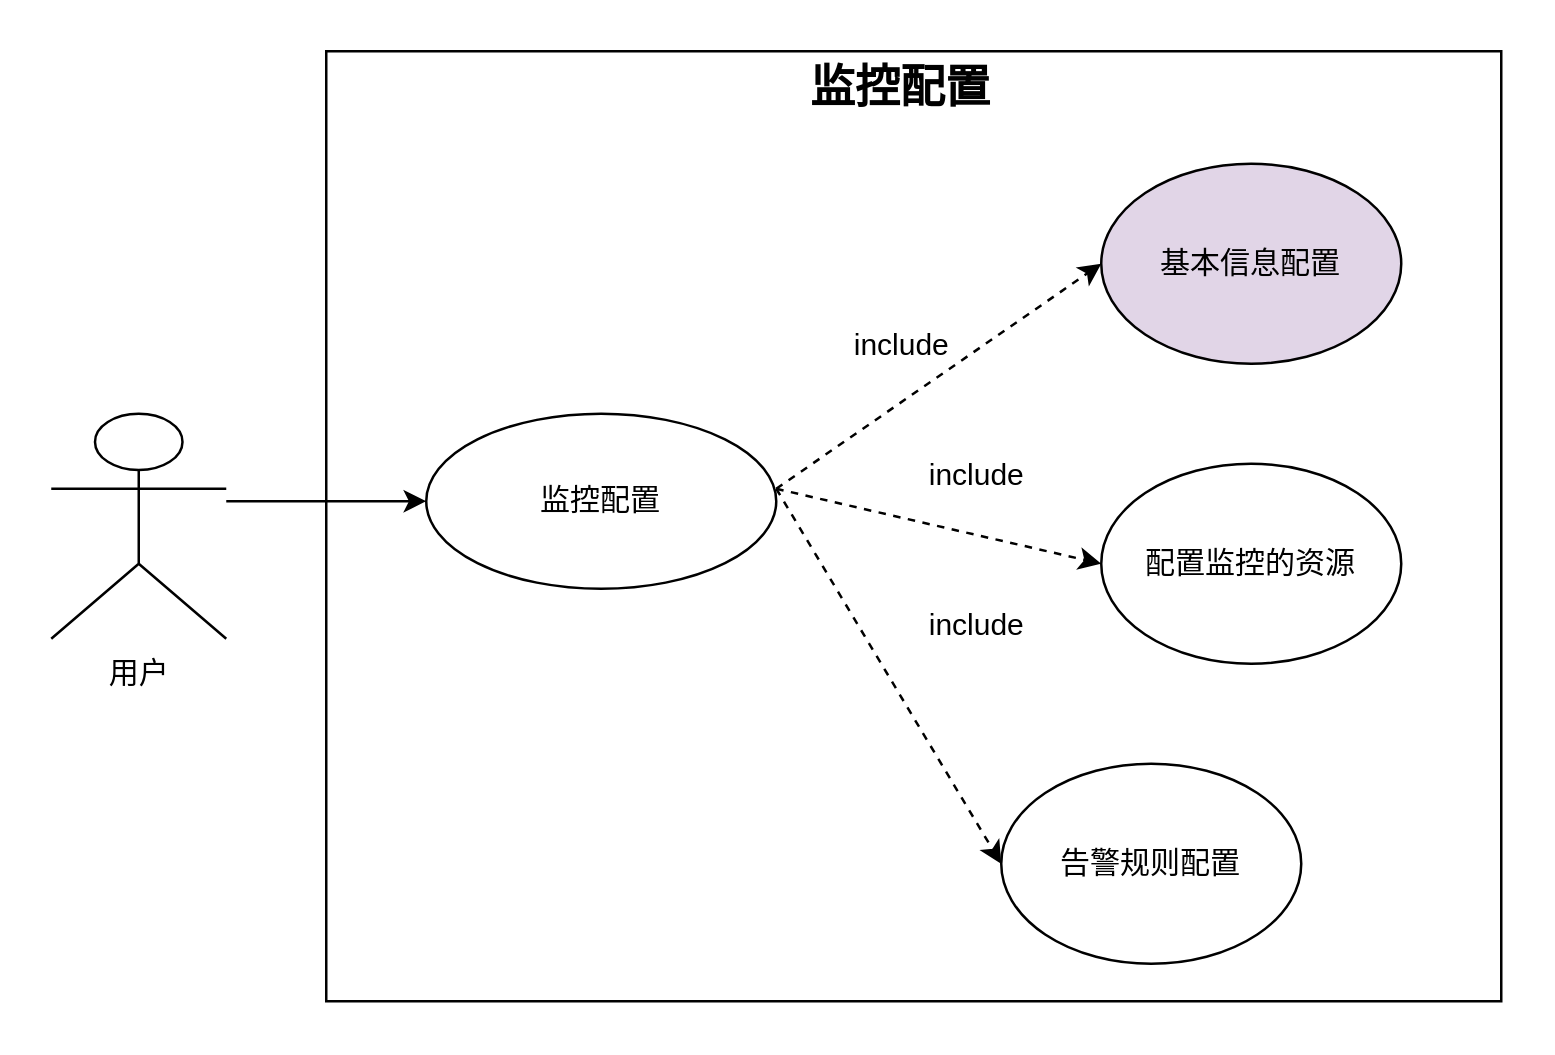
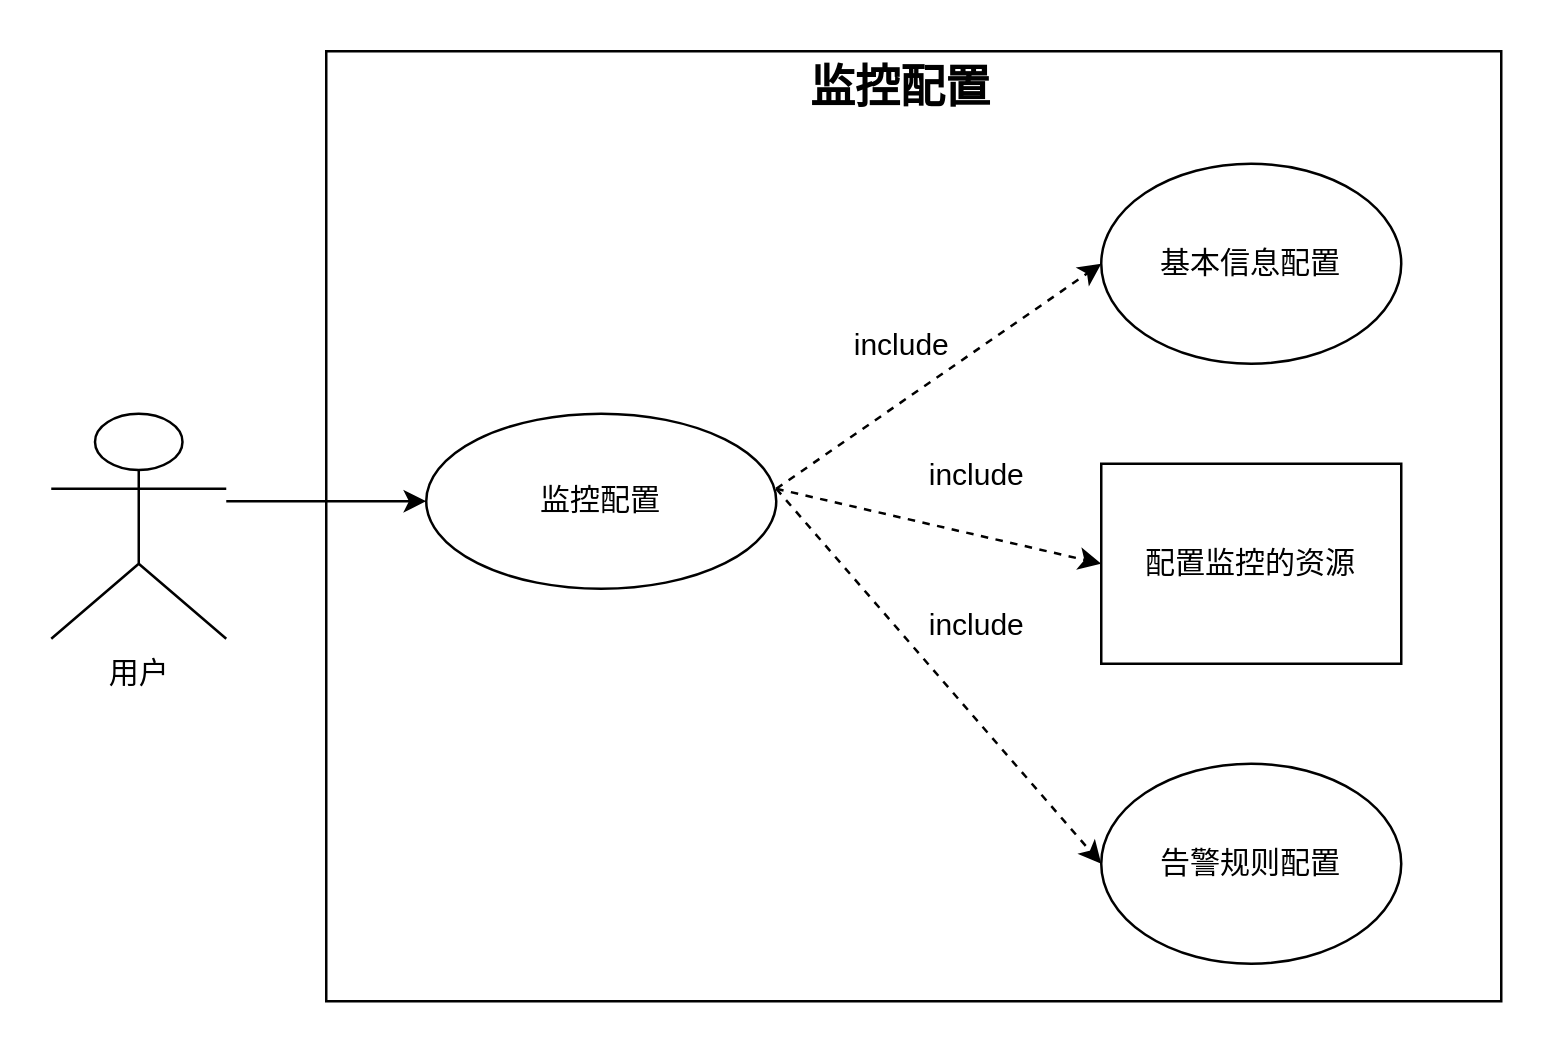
node "基本信息配置": fillcolor #e1d5e7 -> #ffffff
node "配置监控的资源": shape ellipse -> rectangle
node "告警规则配置": moved (1151, 864) -> (1251, 864)
